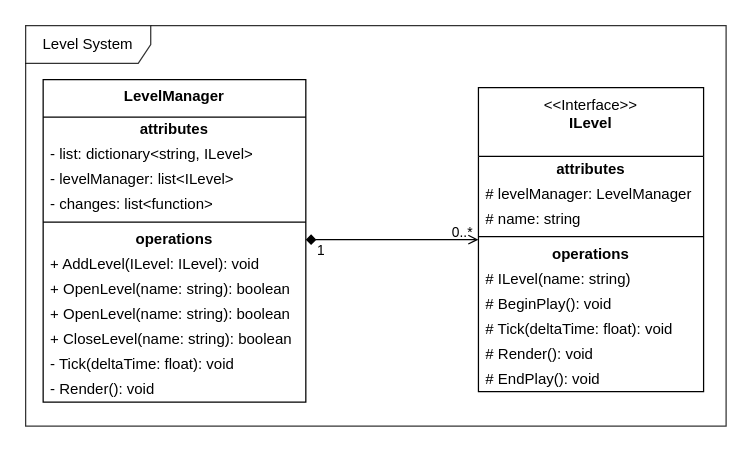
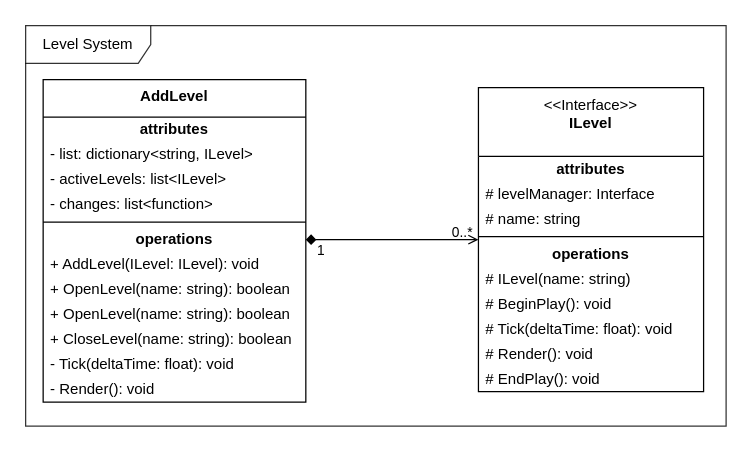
node "LevelManager": label "LevelManager" -> "AddLevel"
node "- levelManager: list<ILevel>": label "- levelManager: list<ILevel>" -> "- activeLevels: list<ILevel>"
node "# levelManager: LevelManager": label "# levelManager: LevelManager" -> "# levelManager: Interface"
